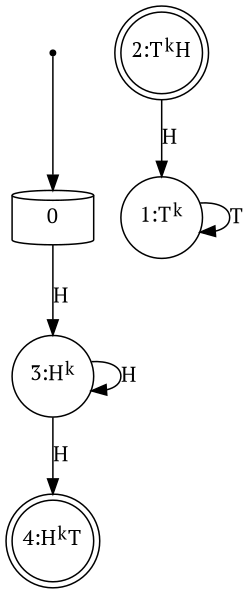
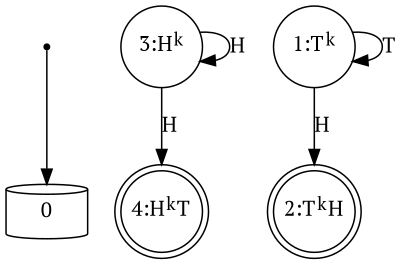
edge "2:T" -> "1:T": reversed
edge "0" -> "3:H": removed, label "H"
